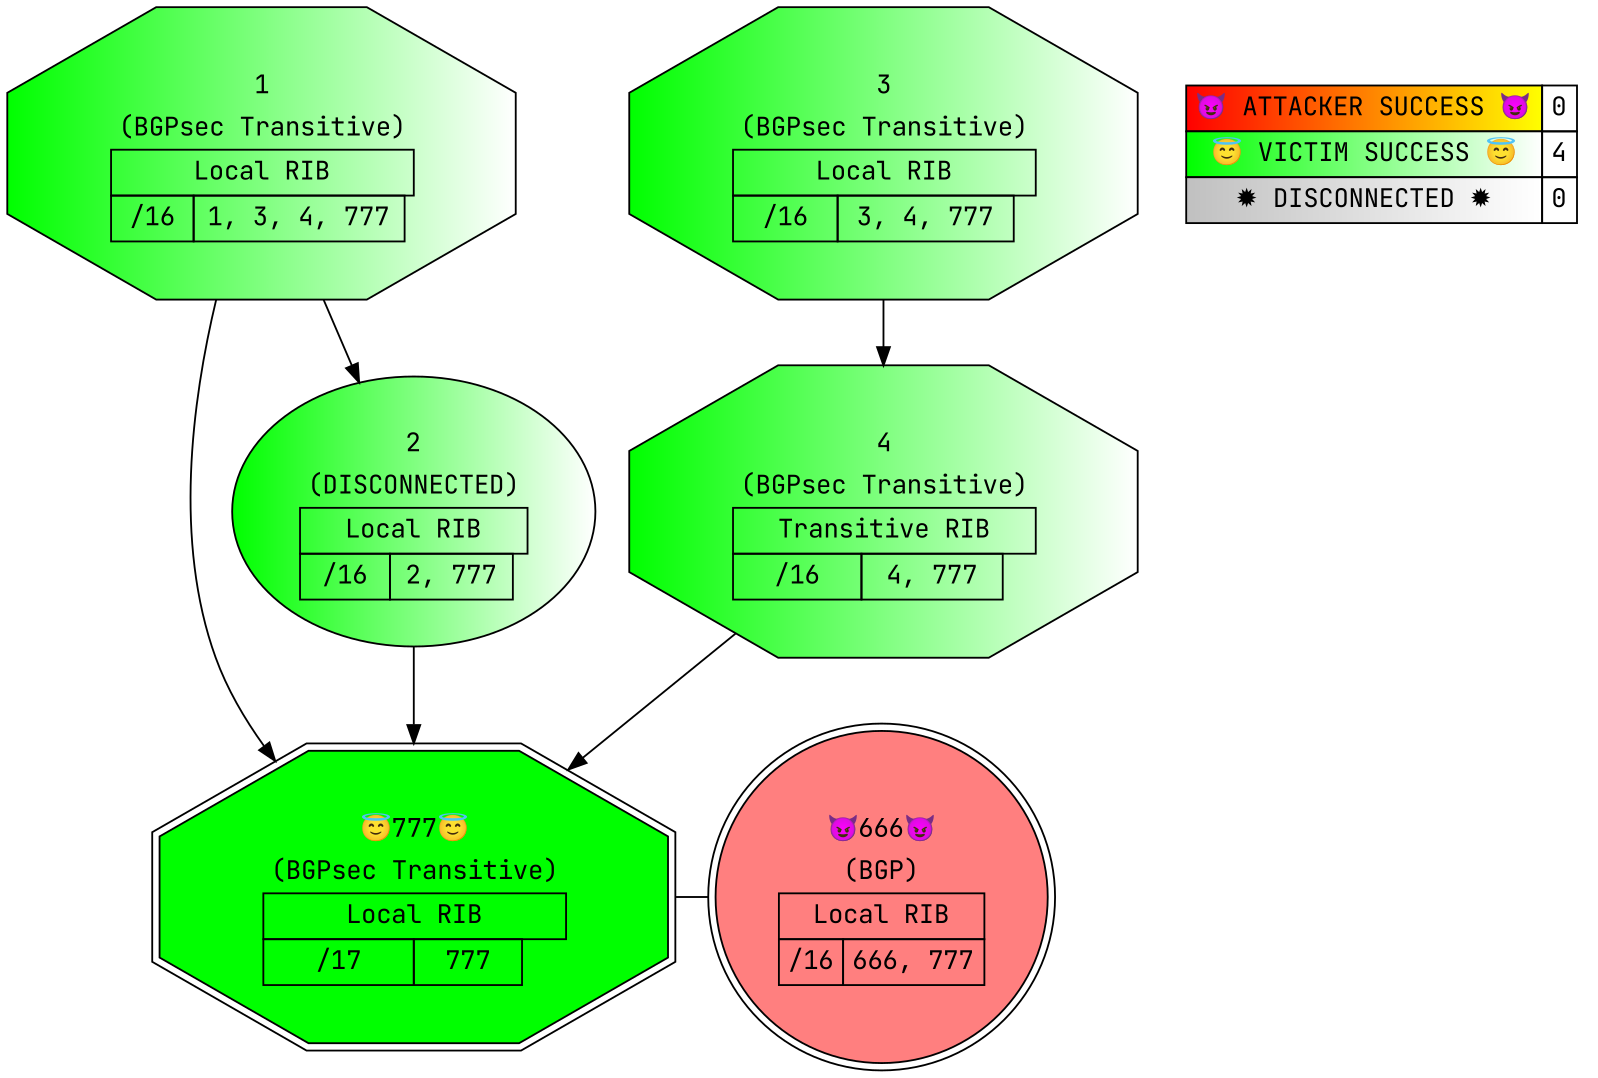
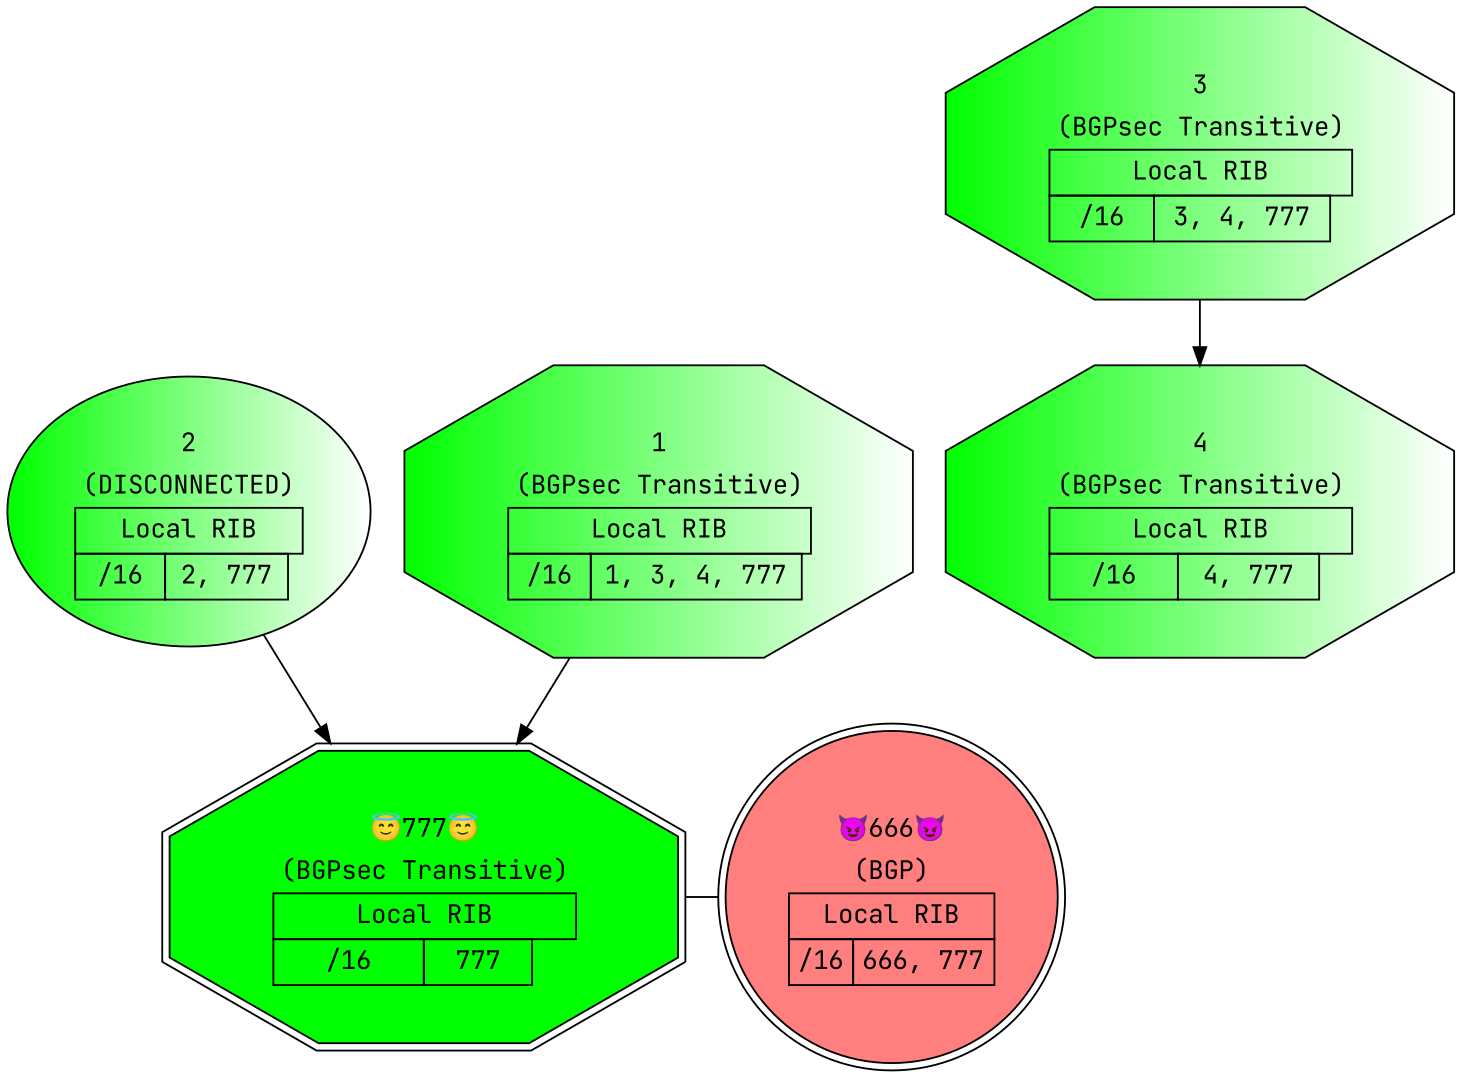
node "😈 ATTACKER SUCCESS 😈": removed
edge "1" -> "2": removed
node "4": text "Transitive RIB" -> "Local RIB"
edge "4" -> "😇777😇": removed
node "😇777😇": text "/17" -> "/16"
